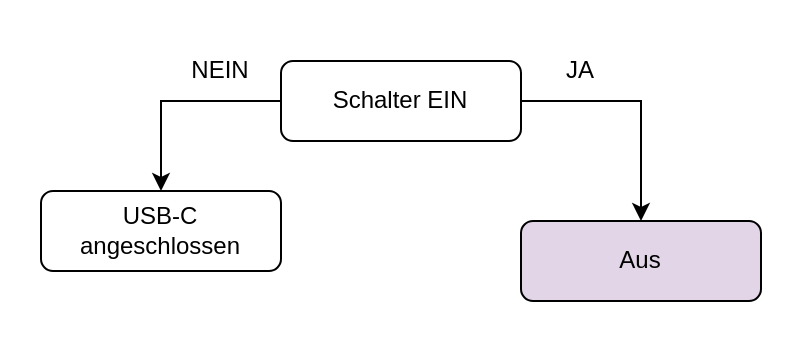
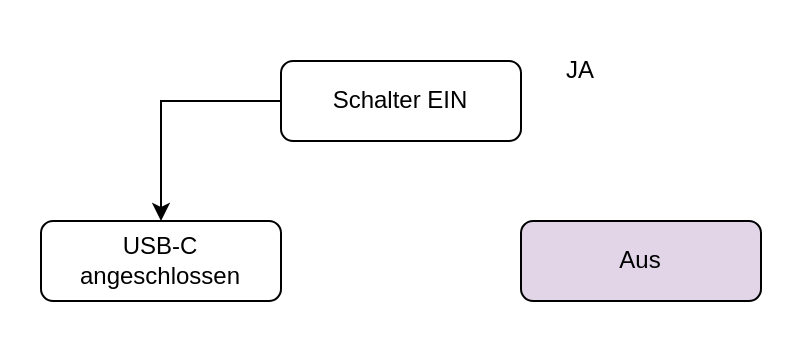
node "NEIN": removed
edge "Schalter EIN" -> "Aus": removed
node "USB-C angeschlossen": moved (161, 231) -> (161, 261)
